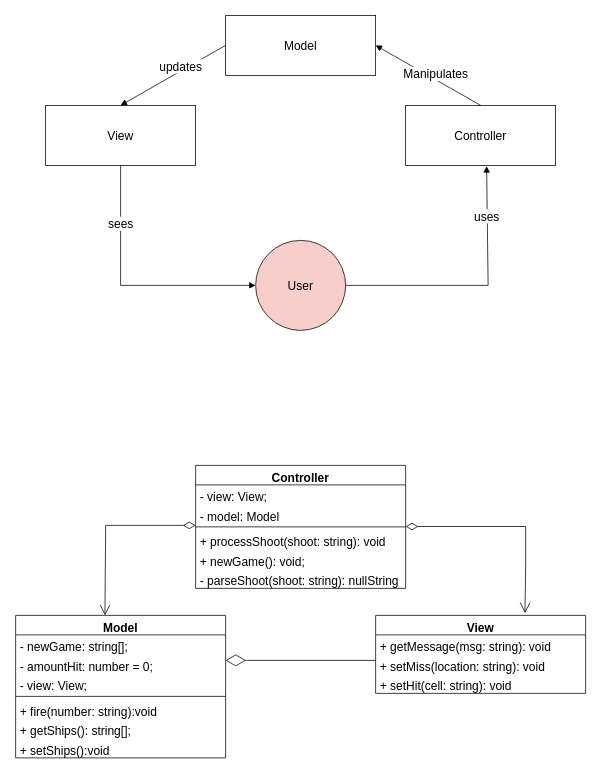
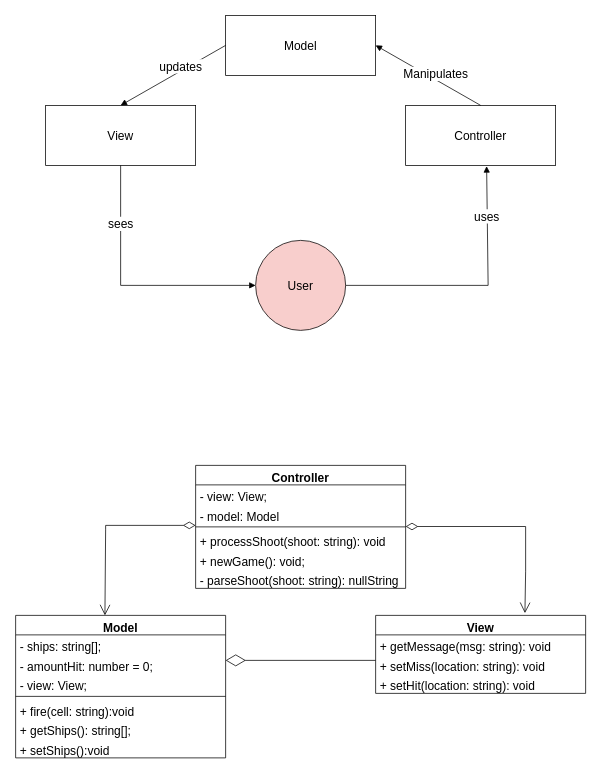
node "- newGame: string[];": label "- newGame: string[];" -> "- ships: string[];"
node "+ setHit(cell: string): void": label "+ setHit(cell: string): void" -> "+ setHit(location: string): void"
node "+ fire(number: string):void": label "+ fire(number: string):void" -> "+ fire(cell: string):void"
